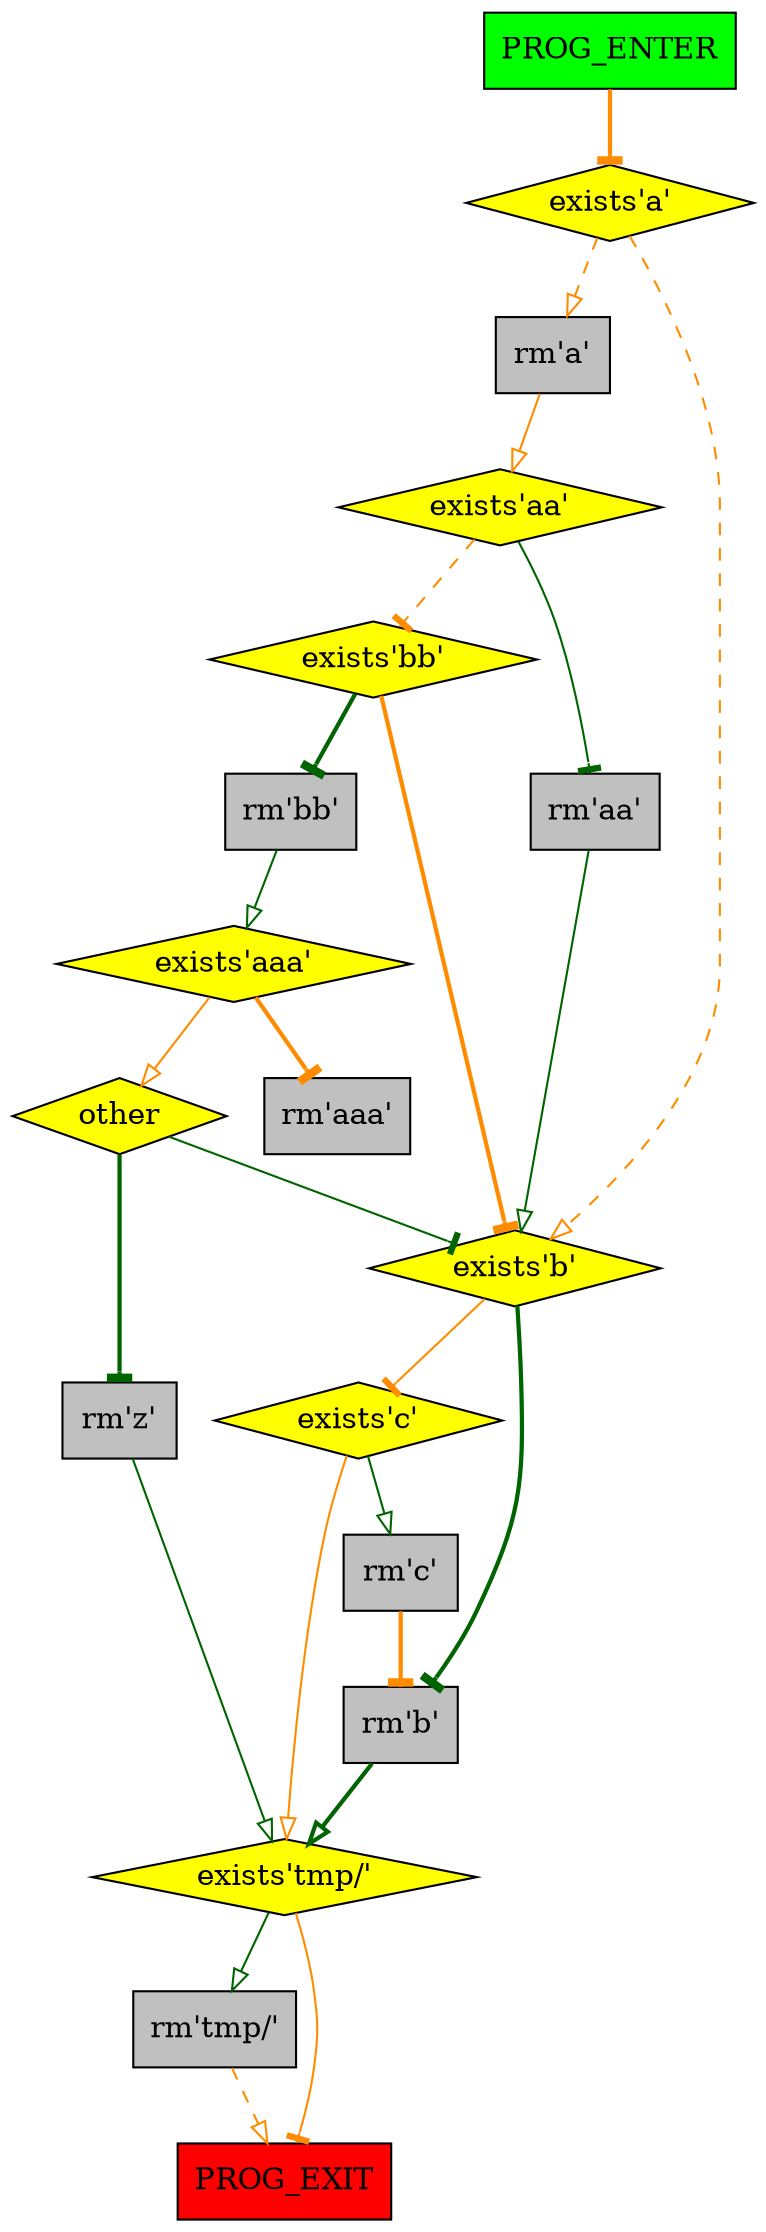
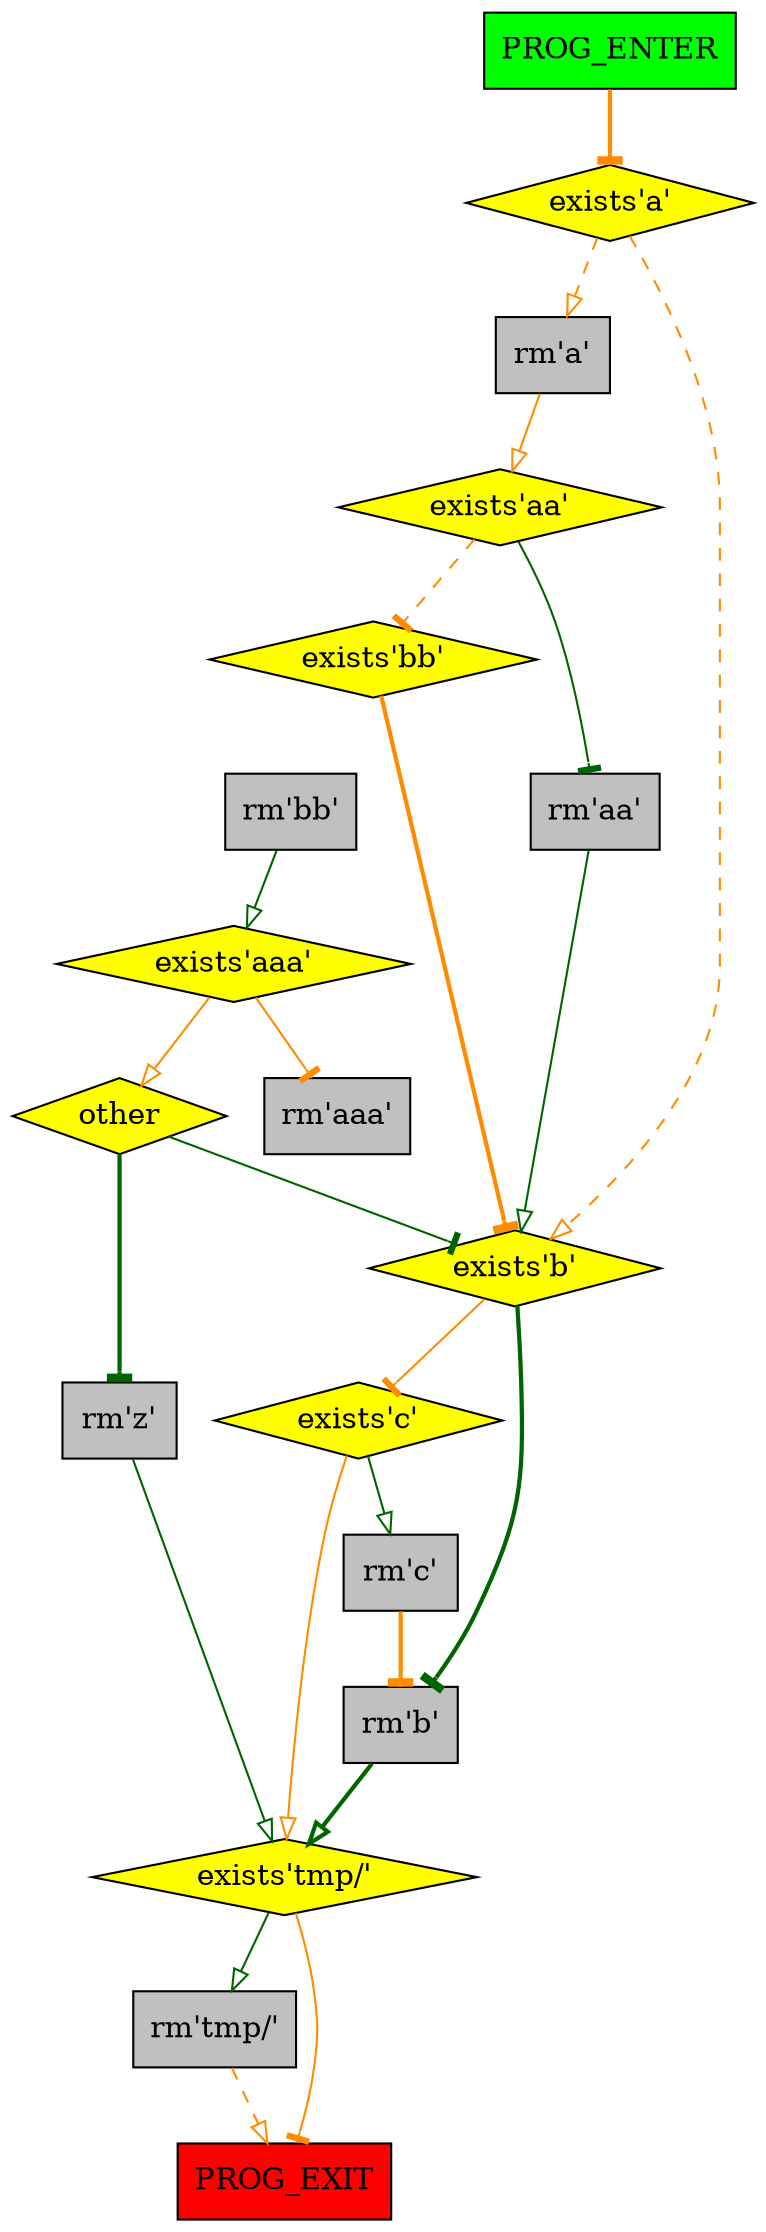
edge "exists'bb'" -> "rm'bb'": removed
edge "exists'aaa'" -> "rm'aaa'": style bold -> solid
